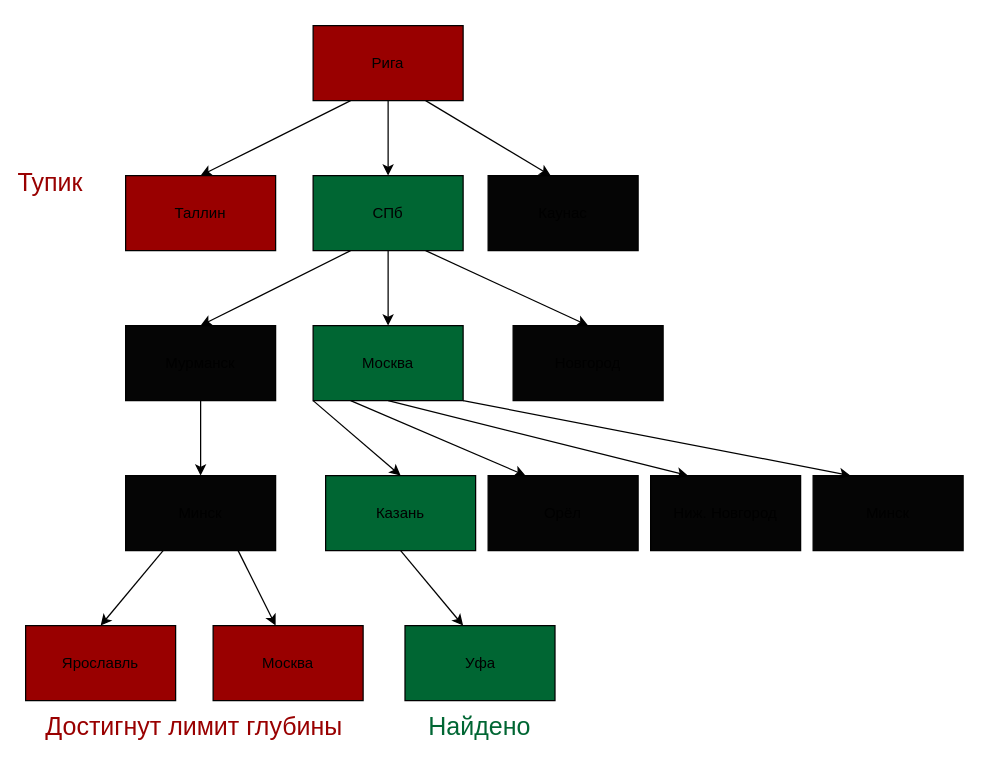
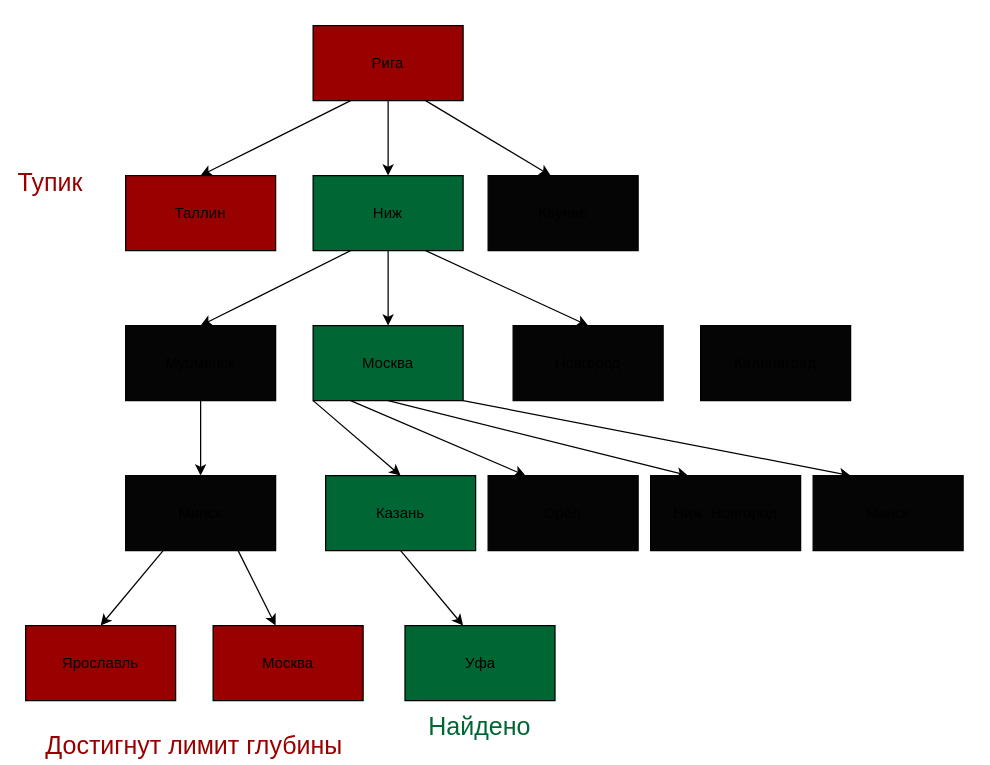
node "СПб": label "СПб" -> "Ниж"
node "Калиниград": added
node "Достигнут лимит глубины": moved (194, 726) -> (194, 744)
